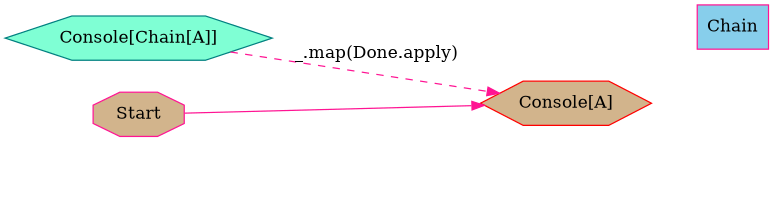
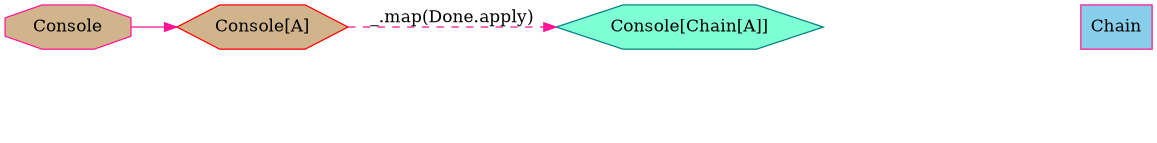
edge "Console[Chain[A]]" -> "Console[A]": reversed
node "Start": label "Start" -> "Console"
